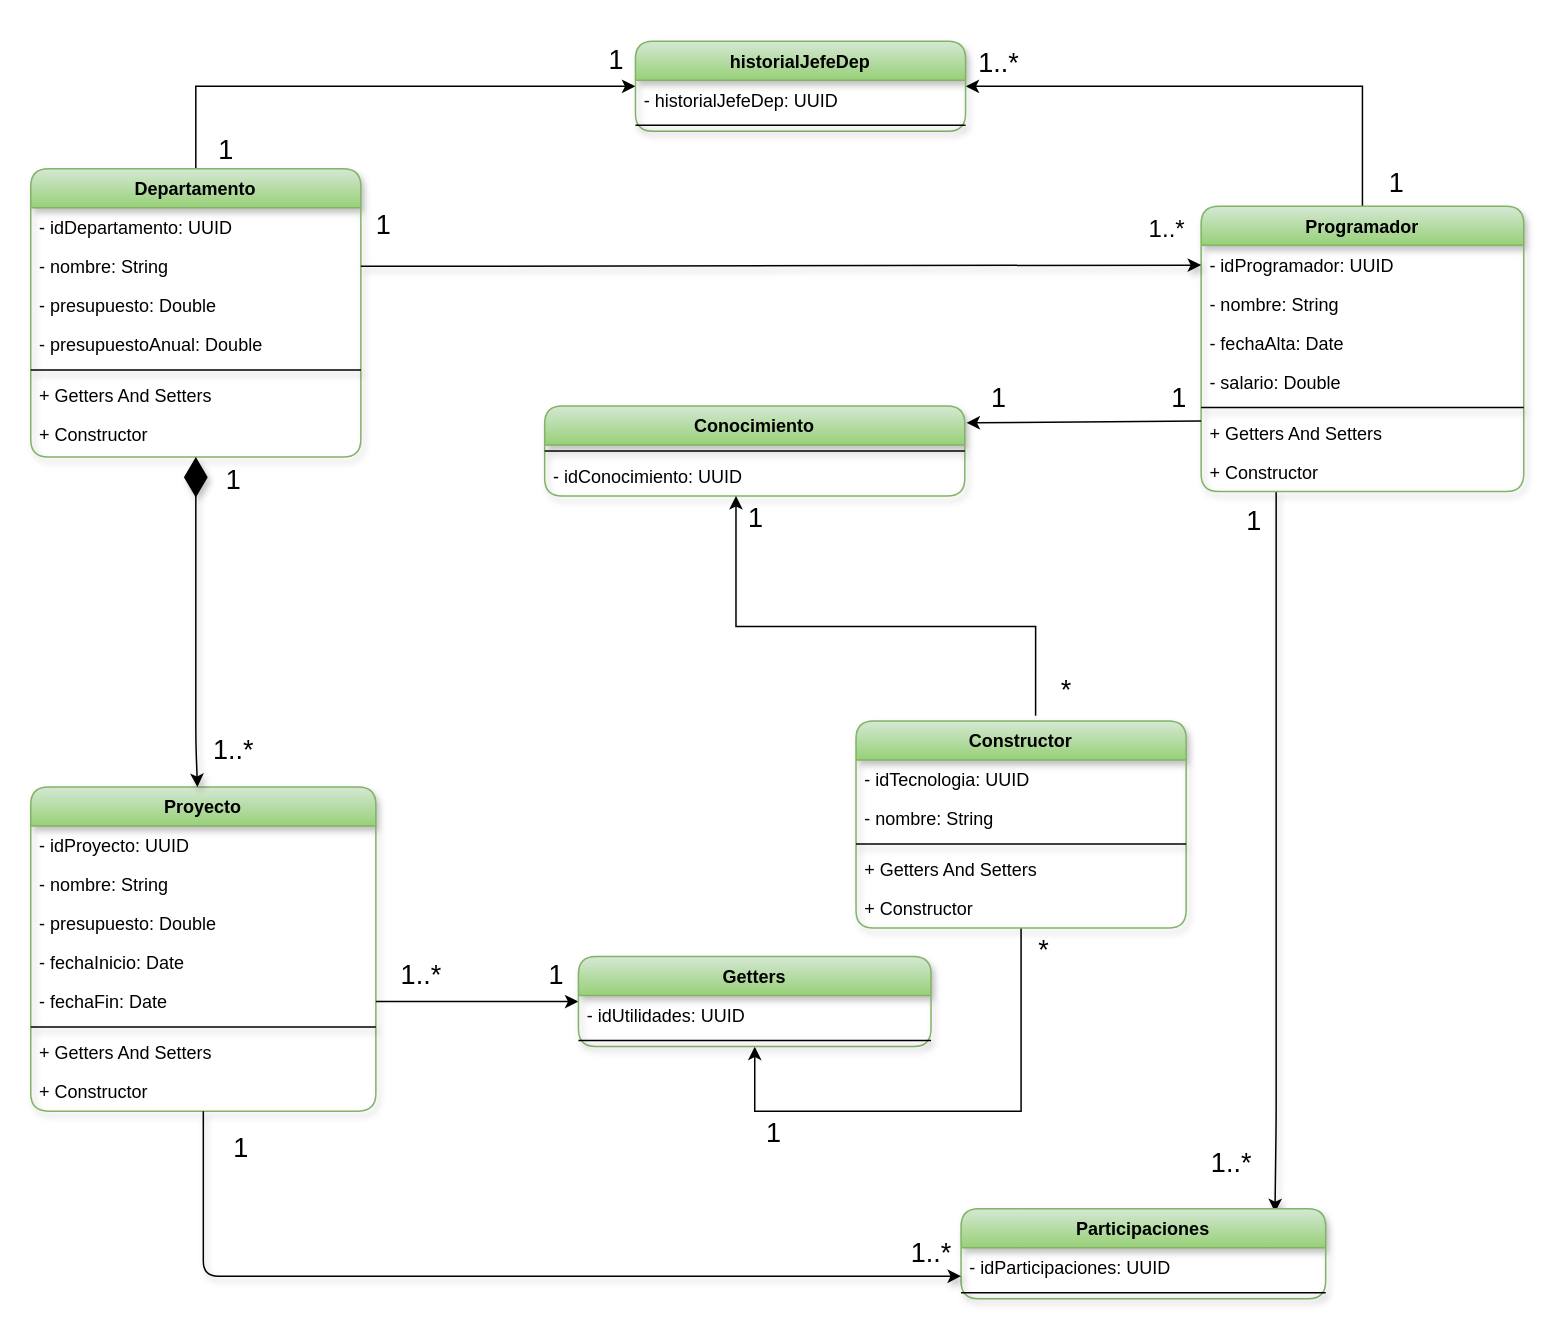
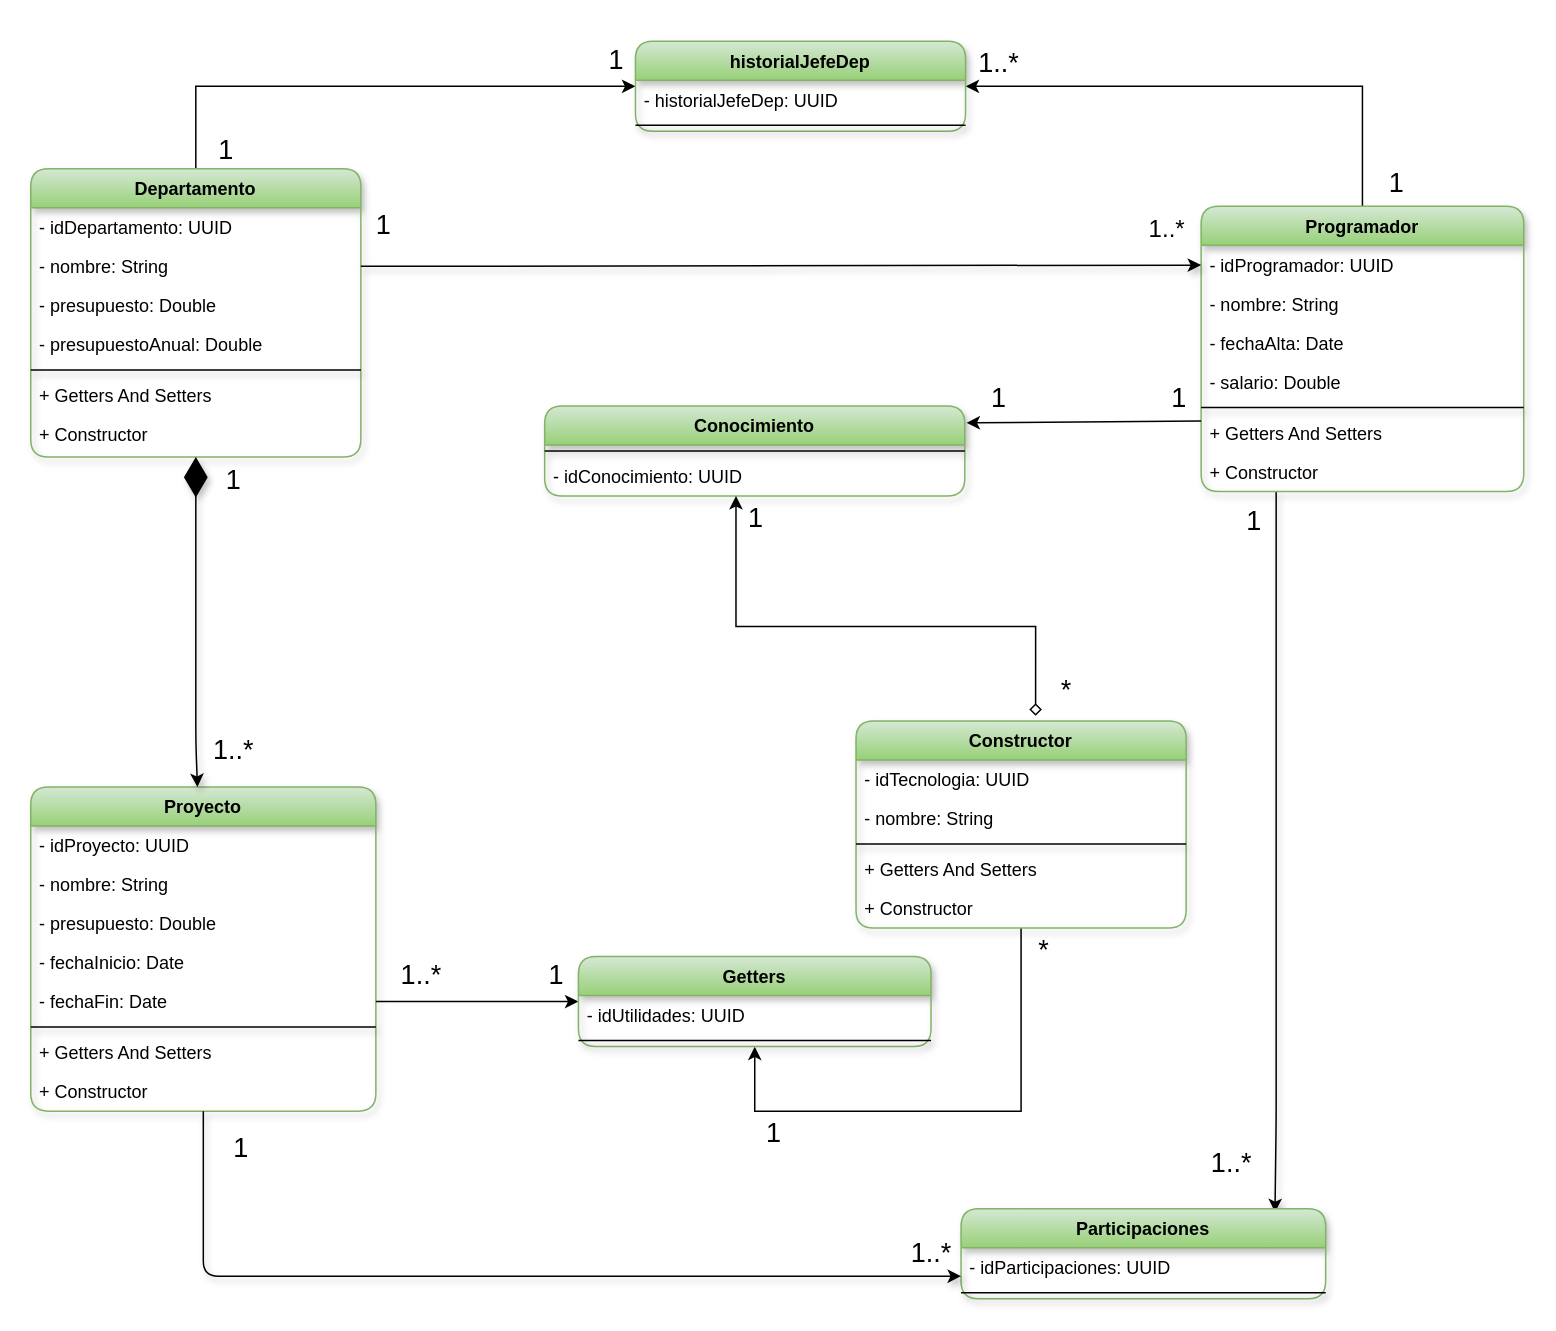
edge "Constructor" -> "Conocimiento": arrowhead none -> diamond
